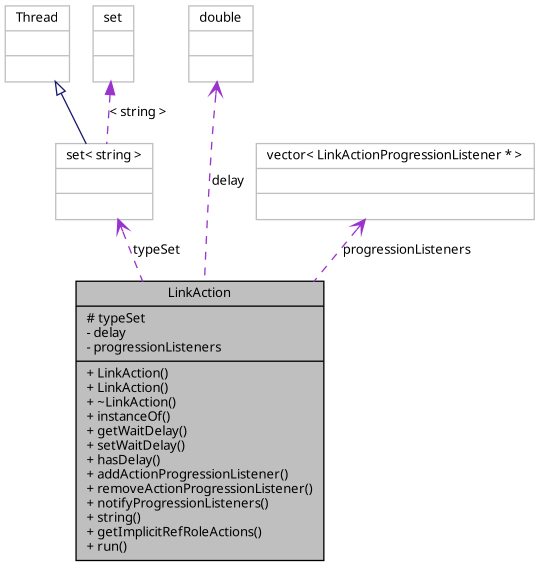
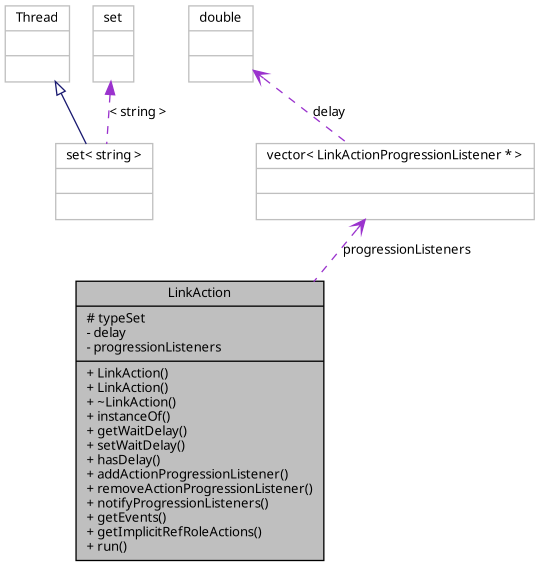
edge "LinkAction" -> "double": now "vector< LinkActionProgressionListener * >" -> "double"
edge "LinkAction" -> "set< string >": removed, label "typeSet"
node "LinkAction": text "+ string()" -> "+ getEvents()"
